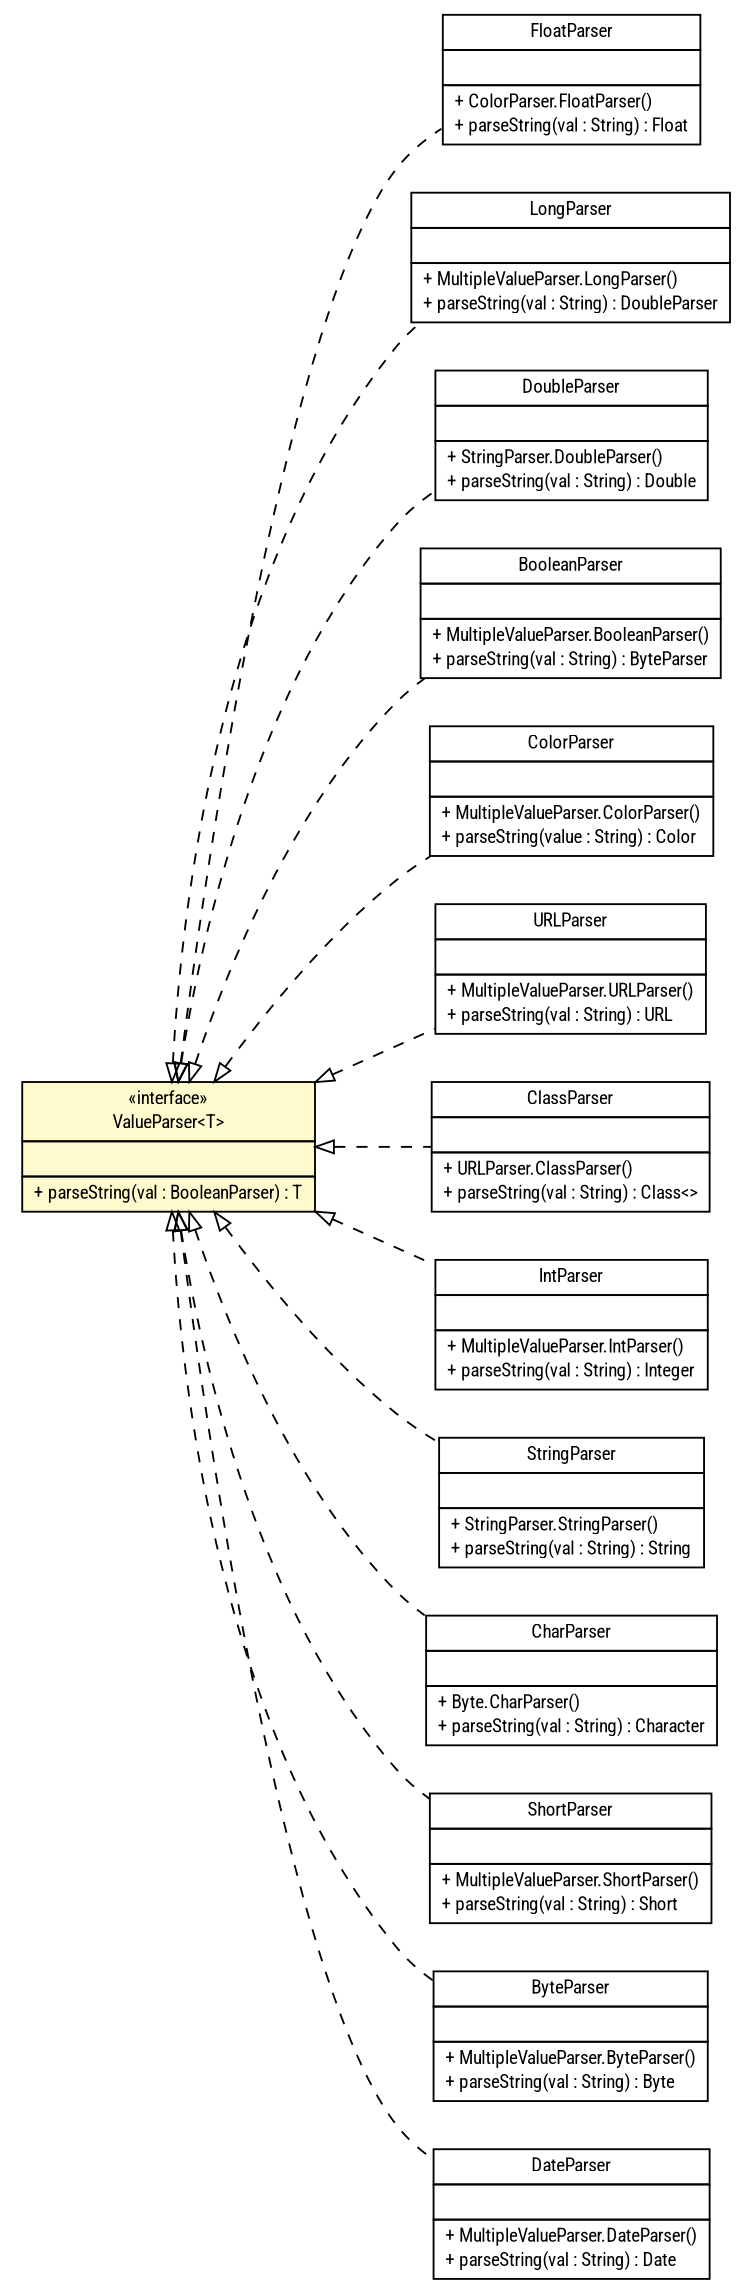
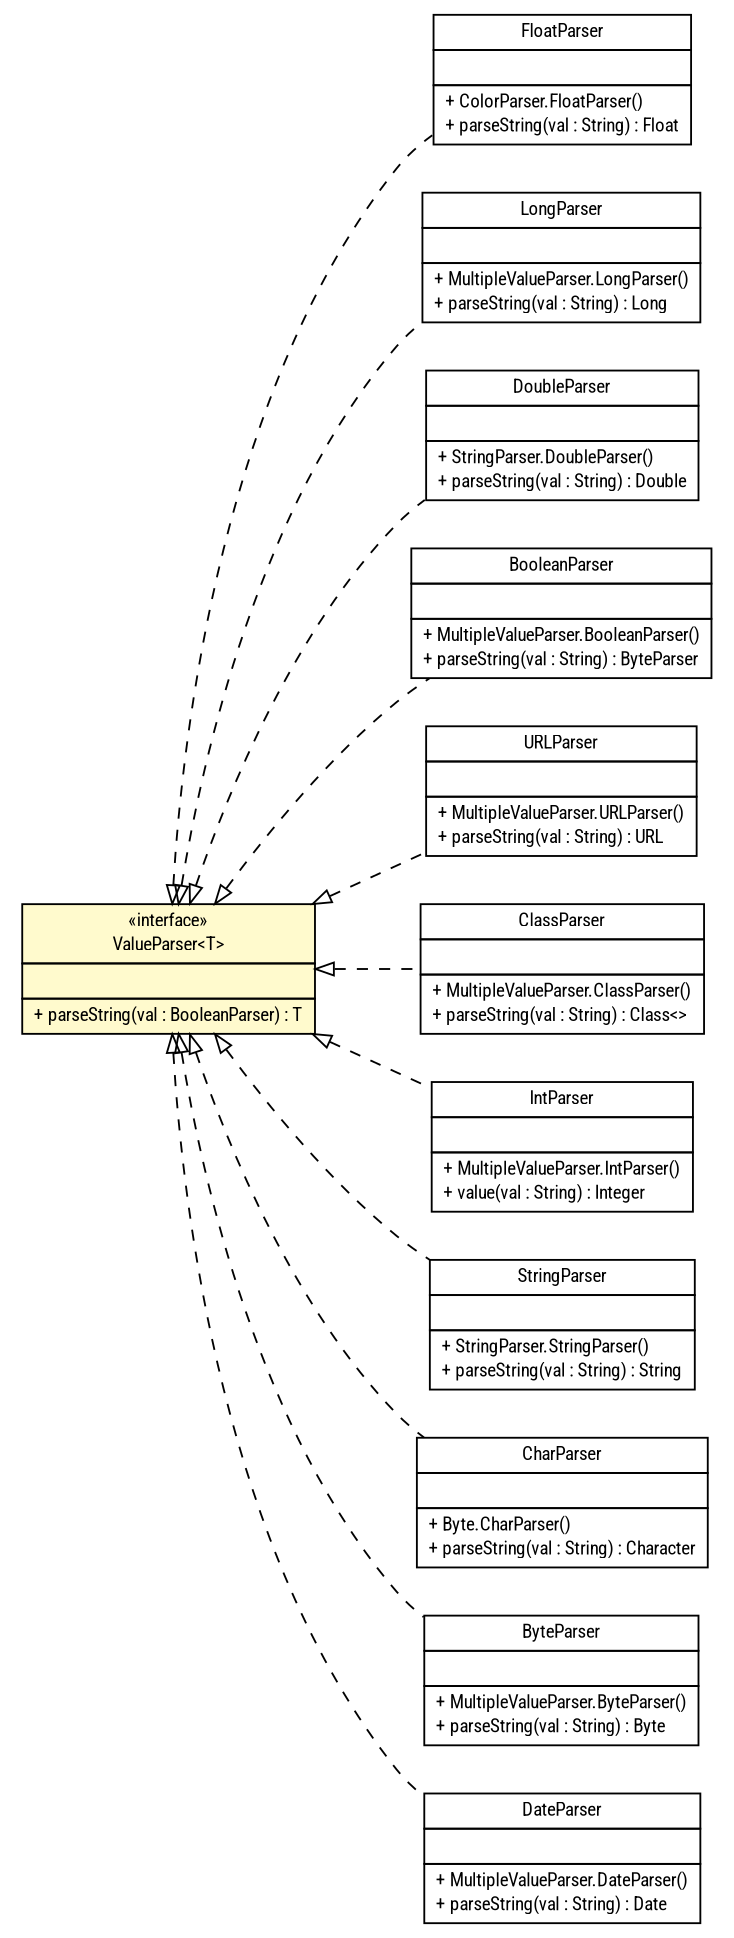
node "LongParser": text "+ parseString(val : String) : DoubleParser" -> "+ parseString(val : String) : Long"
node "ColorParser": removed
node "ClassParser": text "+ URLParser.ClassParser()" -> "+ MultipleValueParser.ClassParser()"
node "IntParser": text "+ parseString(val : String) : Integer" -> "+ value(val : String) : Integer"
node "ShortParser": removed
